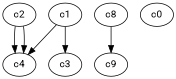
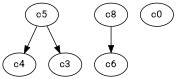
node "c2": removed
node "c1": label "c1" -> "c5"
node "c9": label "c9" -> "c6"
